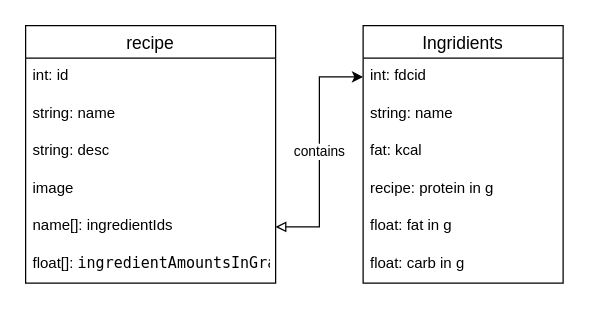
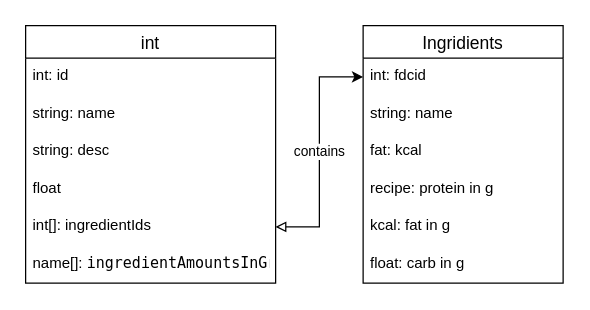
node "recipe": label "recipe" -> "int"
node "image": label "image" -> "float"
node "name[]: ingredientIds": label "name[]: ingredientIds" -> "int[]: ingredientIds"
node "float: fat in g": label "float: fat in g" -> "kcal: fat in g"
node "float[]: ingredientAmountsInGram": label "float[]: ingredientAmountsInGram" -> "name[]: ingredientAmountsInGram"
